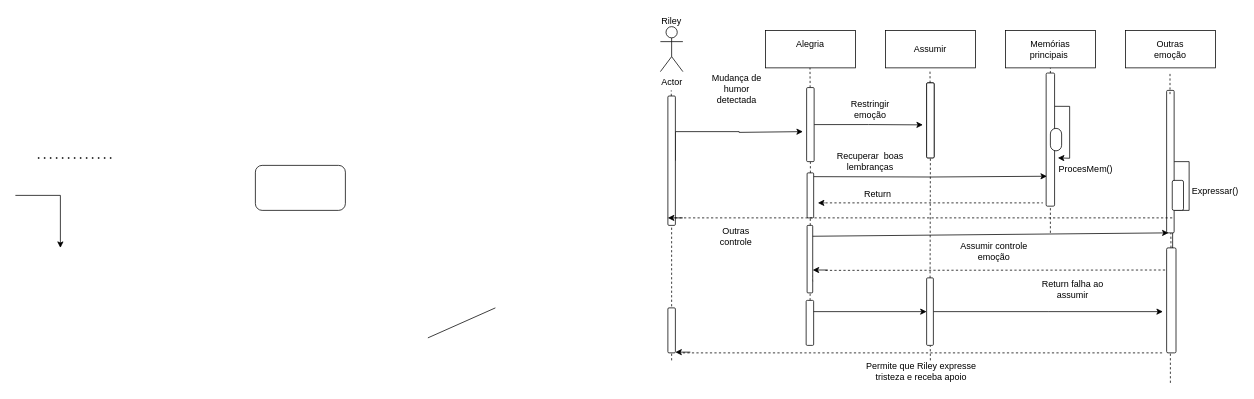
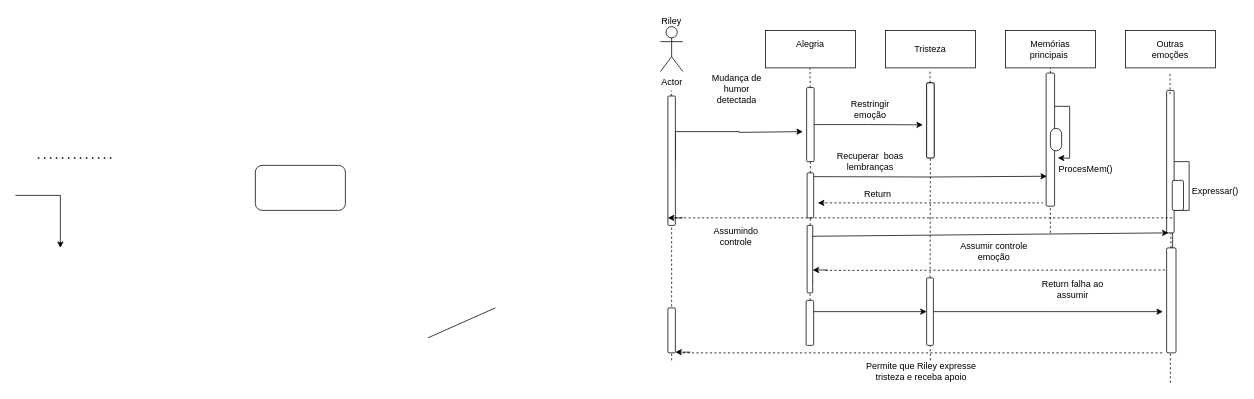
node "Assumir": label "Assumir" -> "Tristeza"
node "Outras emoção": label "Outras emoção" -> "Outras emoções"
node "Outras controle": label "Outras controle" -> "Assumindo controle"
